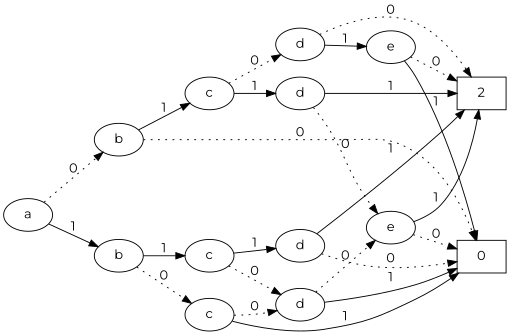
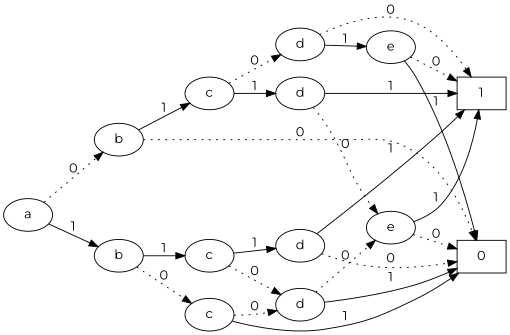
node "2": label "2" -> "1"
